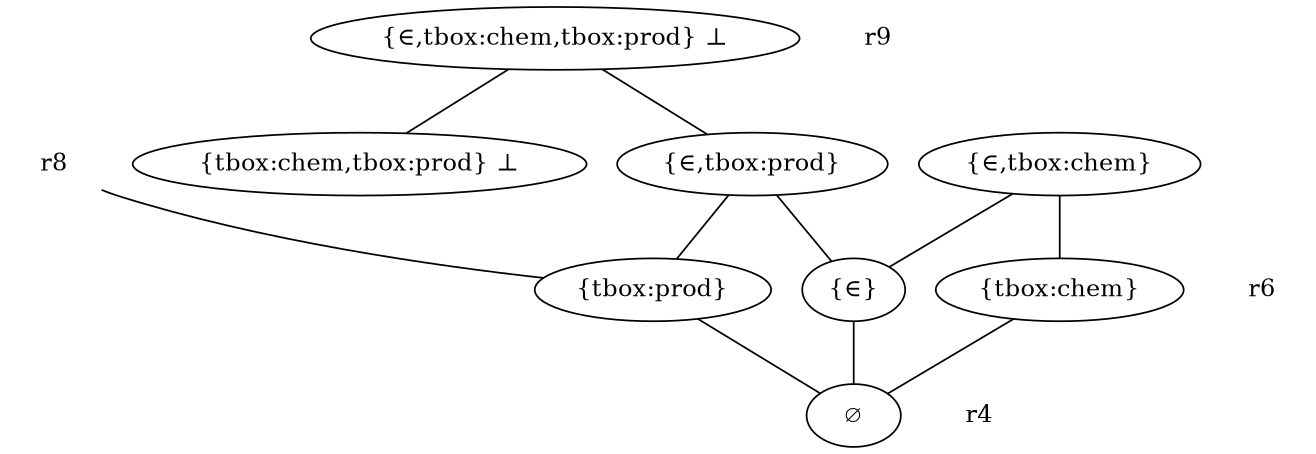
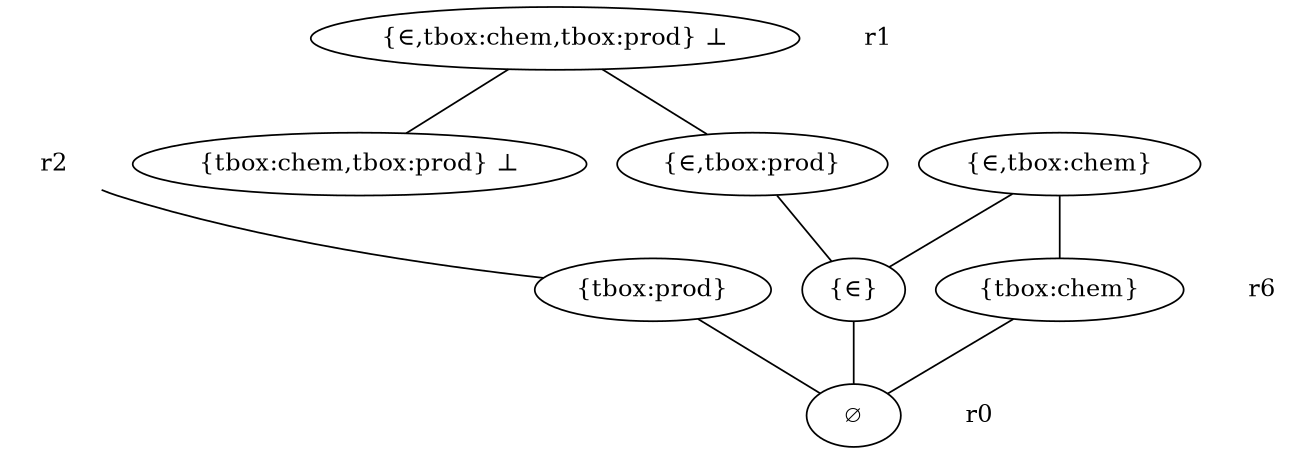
node "r9": label "r9" -> "r1"
node "r8": label "r8" -> "r2"
edge "{∈,tbox:prod}" -- "{tbox:prod}": removed
node "r4": label "r4" -> "r0"
